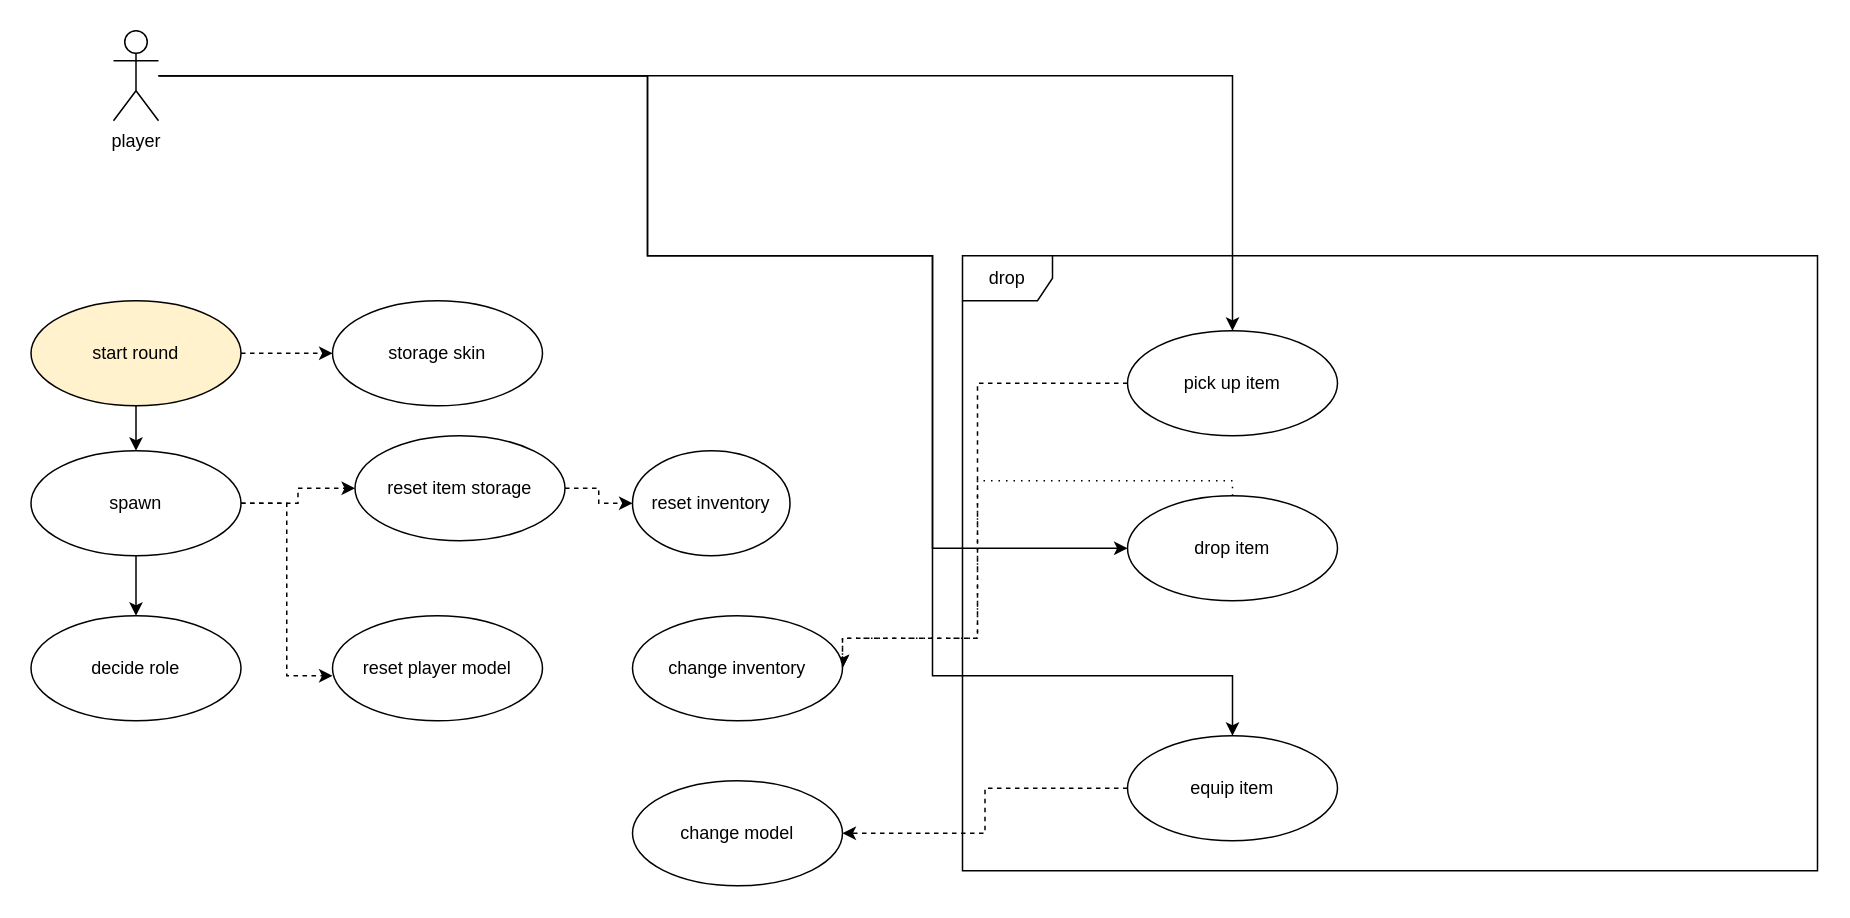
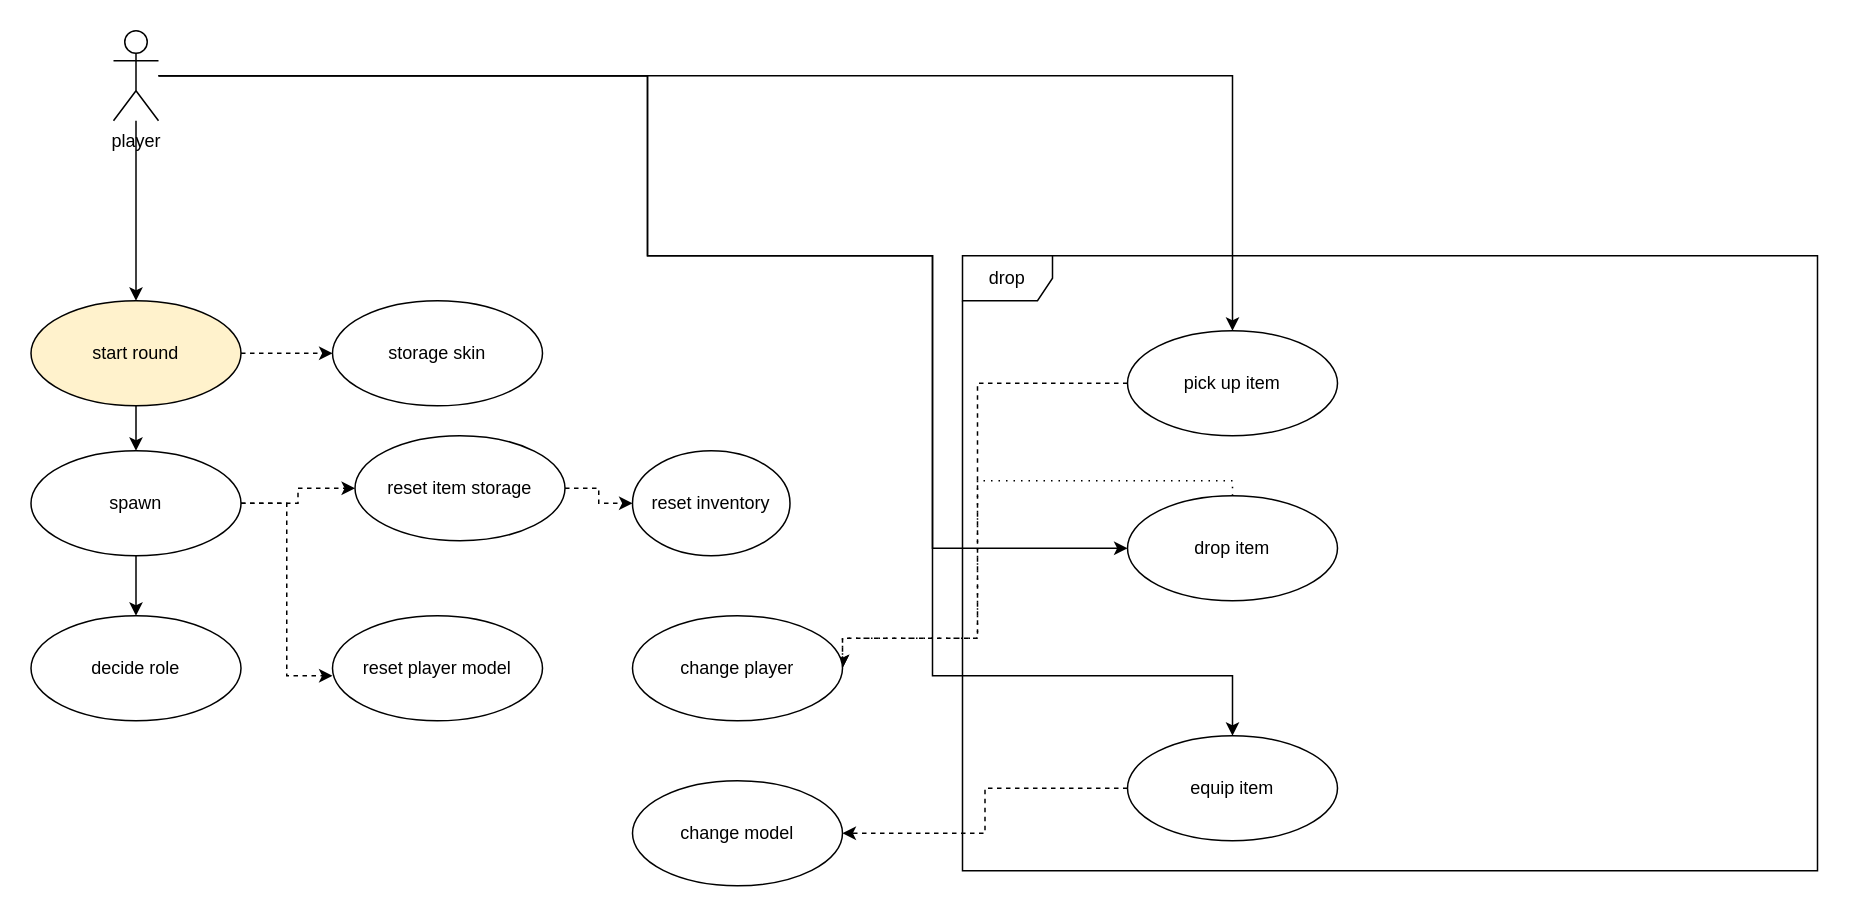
edge "player" -> "start round": added
node "change inventory": label "change inventory" -> "change player"
